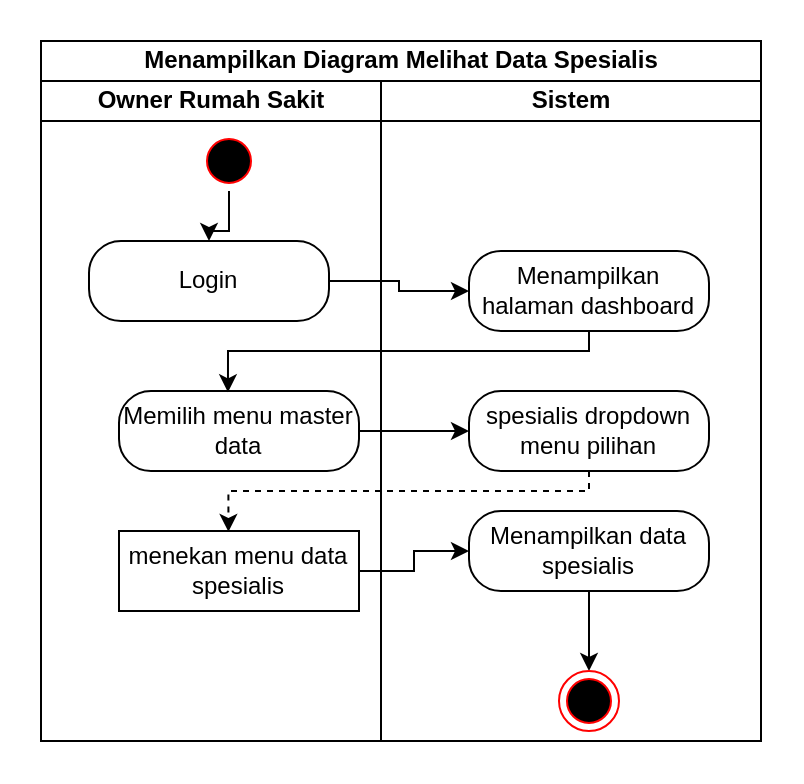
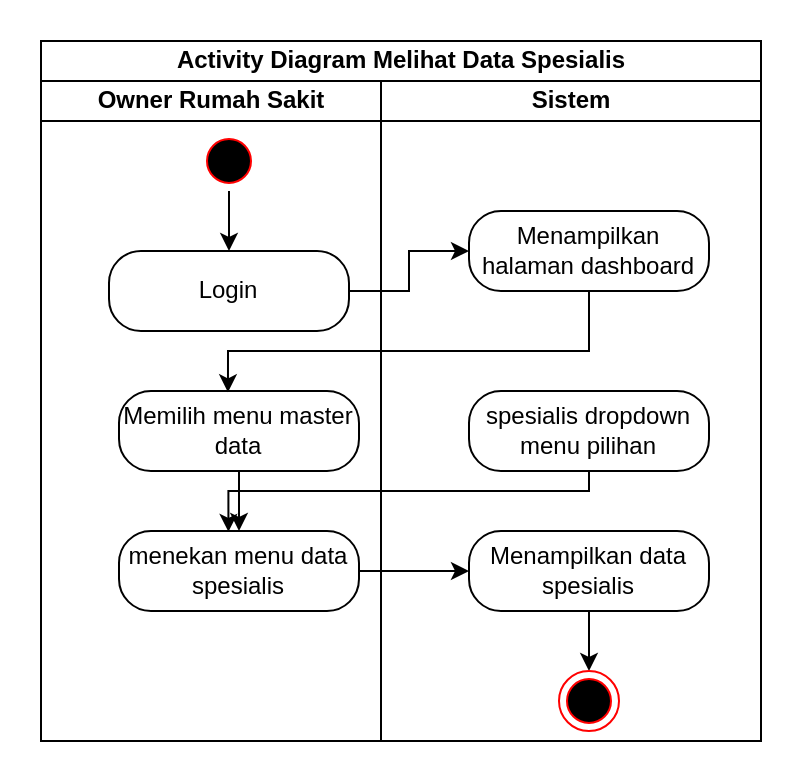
node "Menampilkan Diagram Melihat Data Spesialis": label "Menampilkan Diagram Melihat Data Spesialis" -> "Activity Diagram Melihat Data Spesialis"
node "Login": moved (209, 281) -> (229, 291)
node "Menampilkan halaman dashboard": moved (589, 291) -> (589, 251)
edge "Memilih menu master data" -> "spesialis dropdown menu pilihan": now "Memilih menu master data" -> "menekan menu data spesialis"
edge "spesialis dropdown menu pilihan" -> "menekan menu data spesialis": style dashed -> solid
node "Menampilkan data spesialis": moved (589, 551) -> (589, 571)
node "menekan menu data spesialis": shape rectangle -> rounded rectangle
